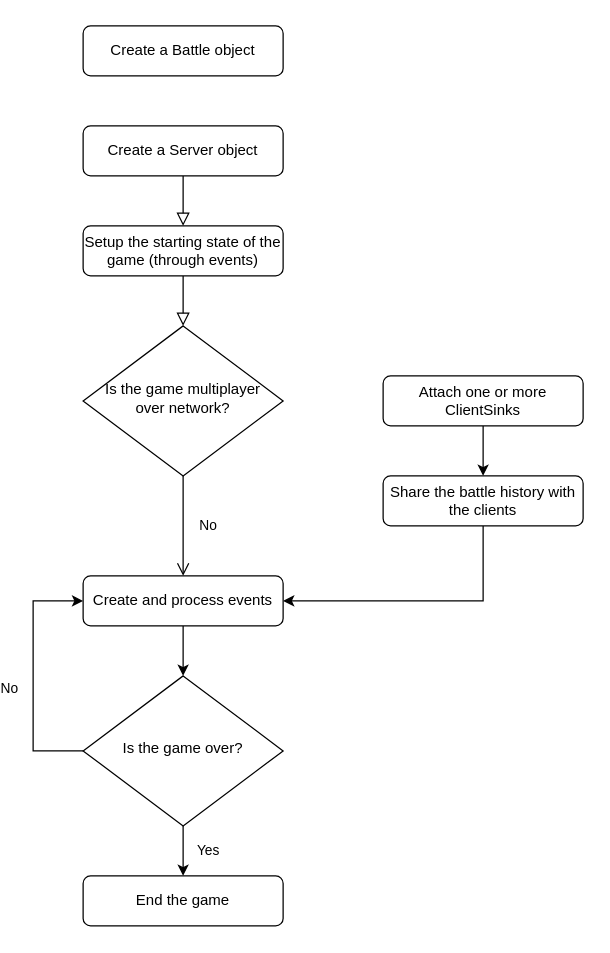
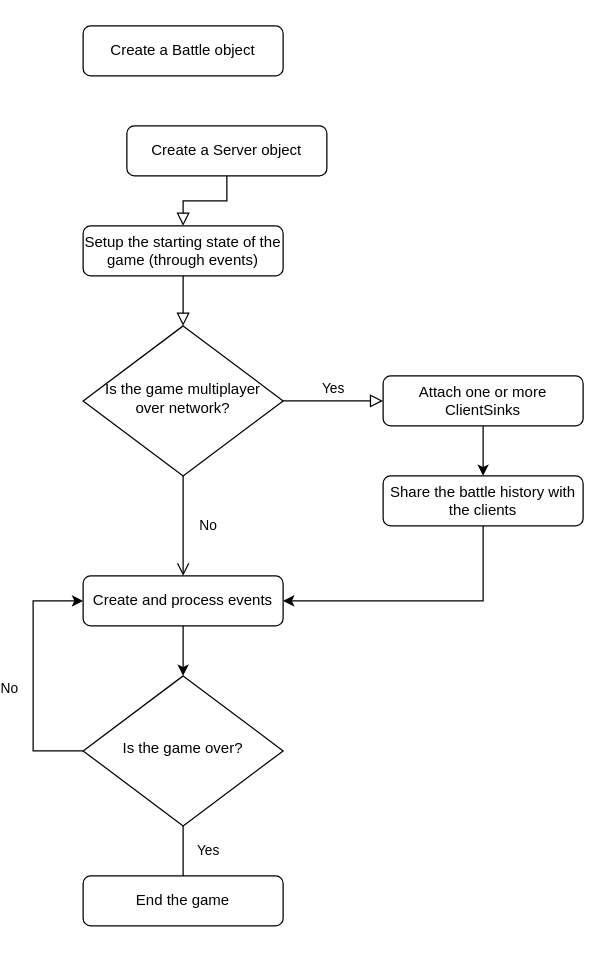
node "Create a Server object": moved (183, 151) -> (227, 151)
edge "Is the game multiplayer over network?" -> "Attach one or more ClientSinks": added, label "Yes"
edge "Is the game over?" -> "End the game": arrowhead classic -> none
